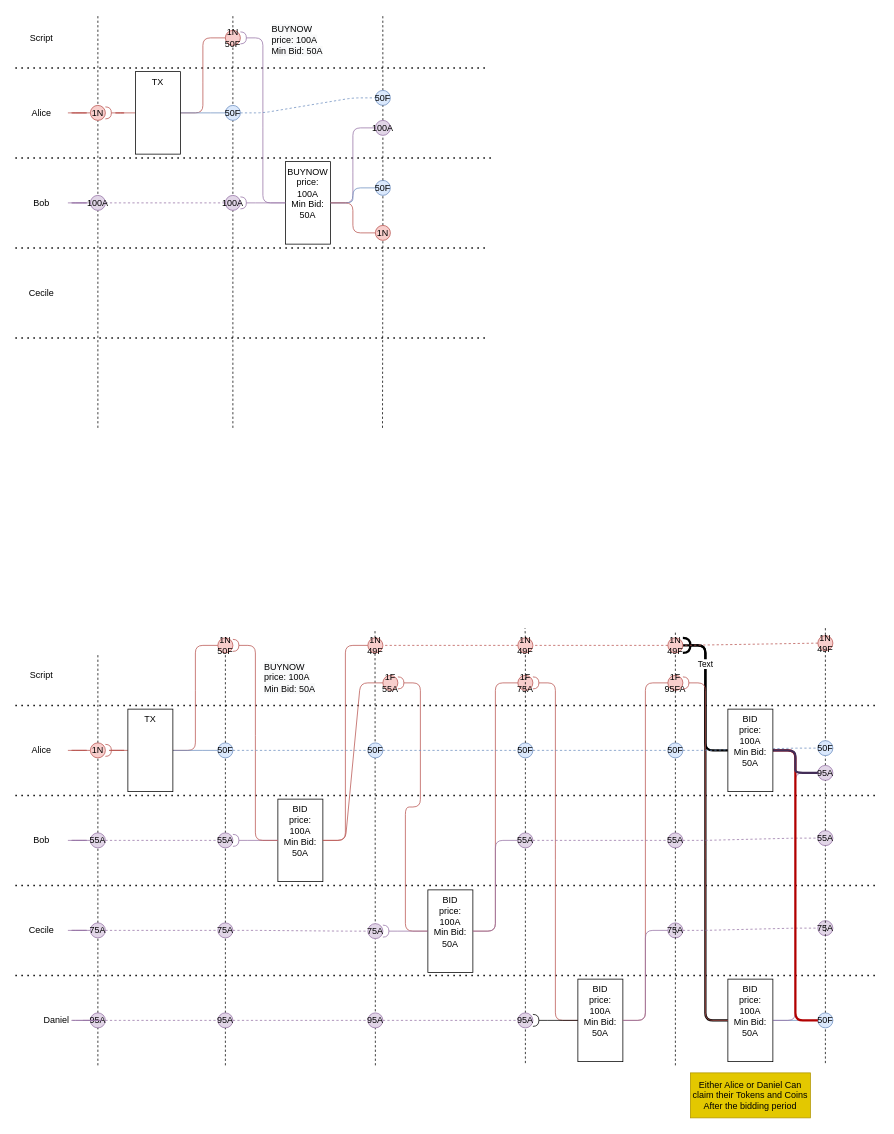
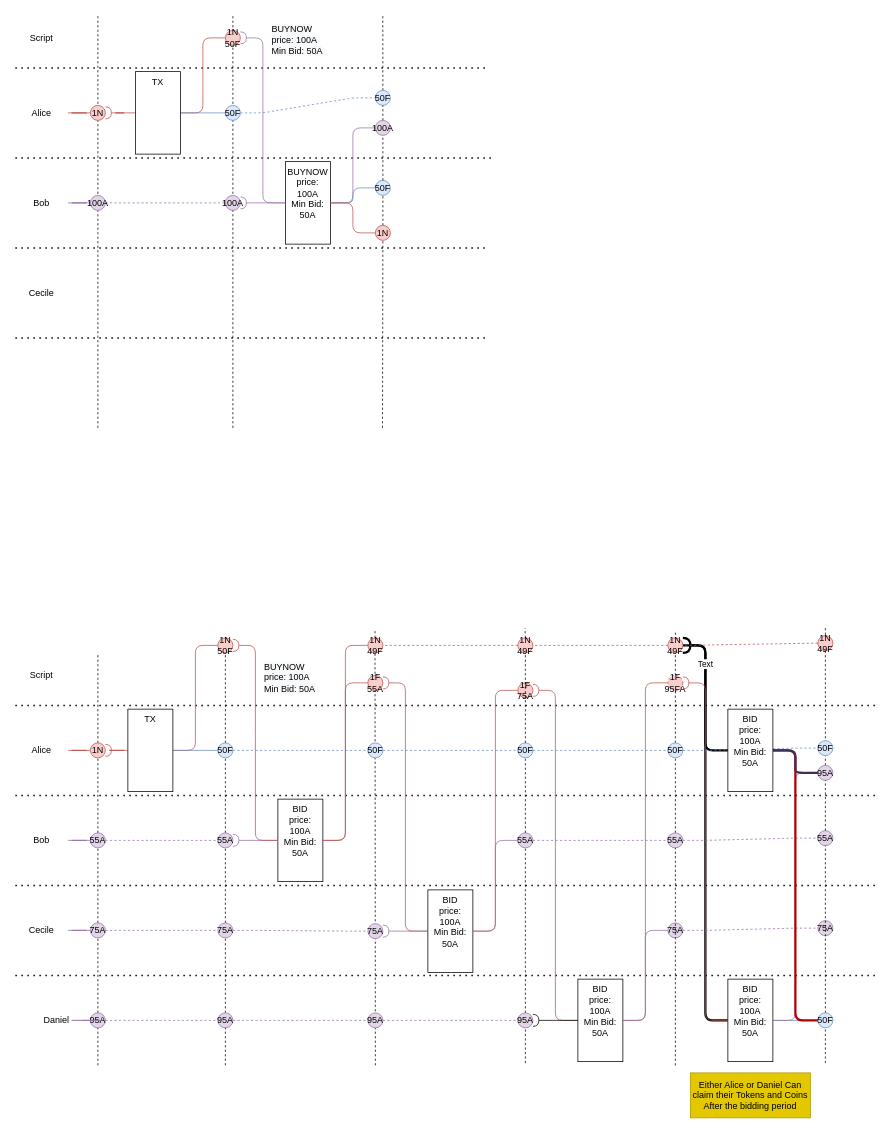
node "1F 55A": moved (390, 683) -> (375, 683)
node "1F 75A": moved (525, 683) -> (525, 690)
node "1F 95FA": style solid -> dashed
